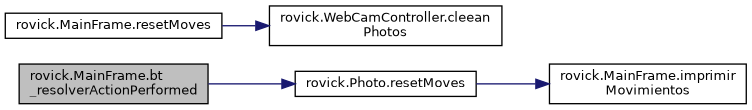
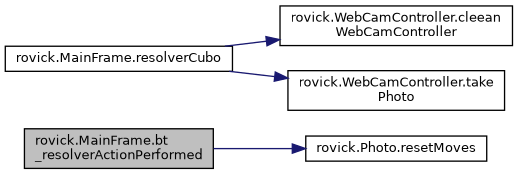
node "rovick.MainFrame.resetMoves": label "rovick.MainFrame.resetMoves" -> "rovick.MainFrame.resolverCubo"
node "rovick.WebCamController.cleean Photos": label "rovick.WebCamController.cleean Photos" -> "rovick.WebCamController.cleean WebCamController"
node "rovick.MainFrame.imprimir Movimientos": removed
node "rovick.WebCamController.take Photo": added
